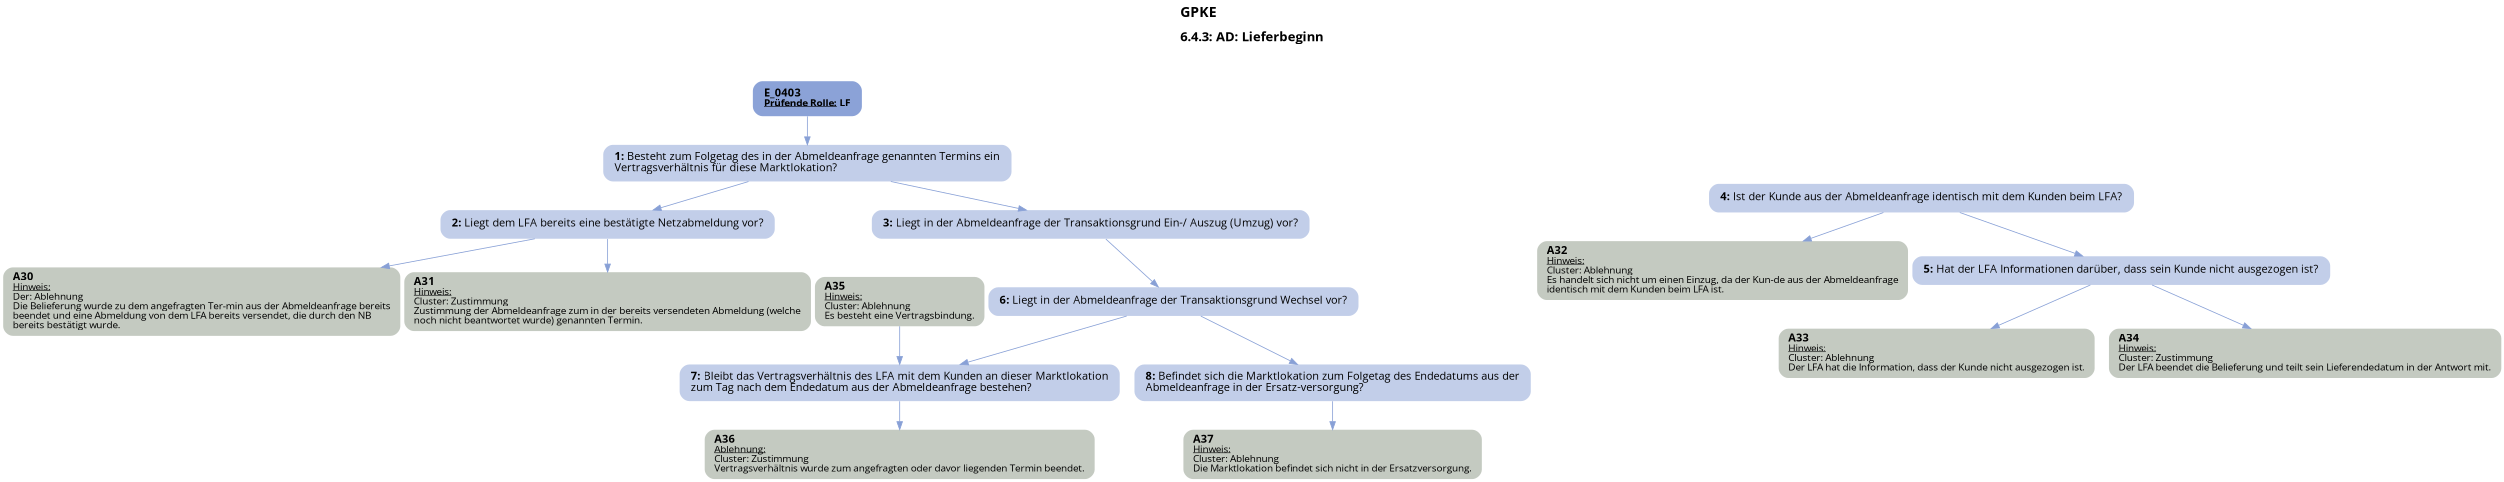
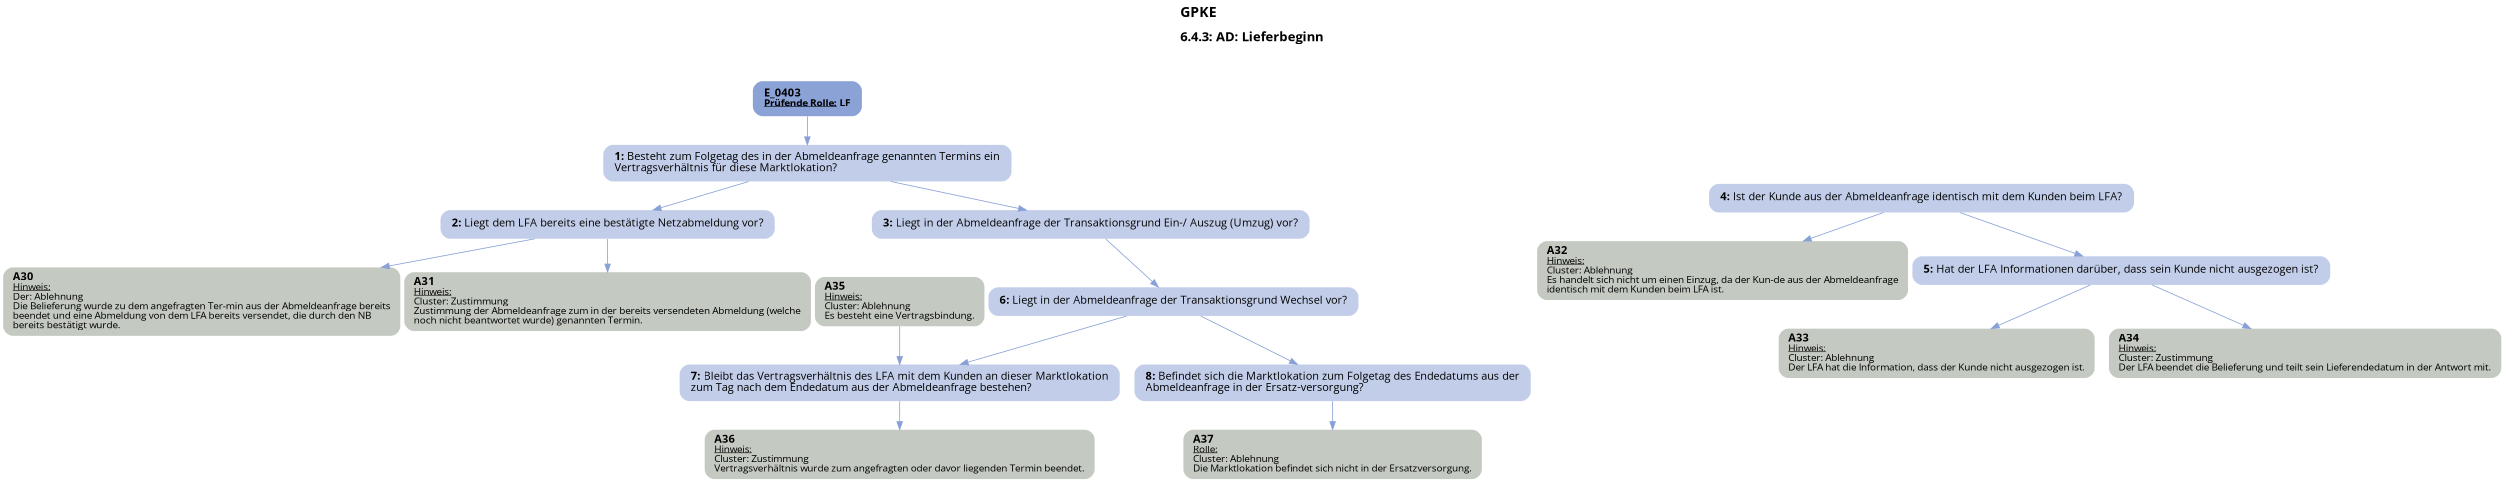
node "A36": text "Ablehnung:" -> "Hinweis:"
node "A37": text "Hinweis:" -> "Rolle:"
